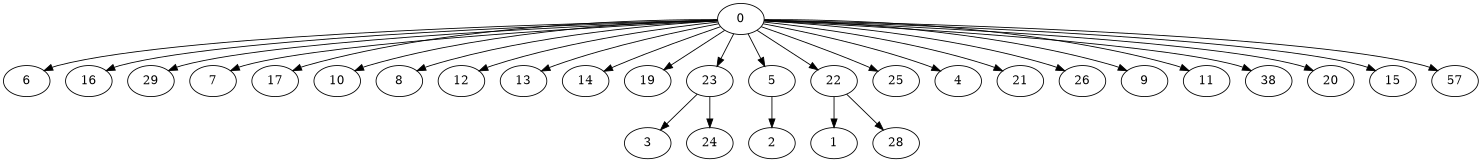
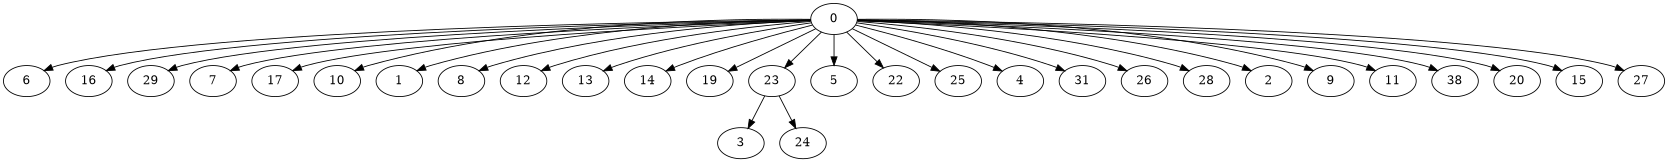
node "21": label "21" -> "31"
node "57": label "57" -> "27"
edge "5" -> "2": now "0" -> "2"
edge "22" -> "1": now "0" -> "1"
edge "22" -> "28": now "0" -> "28"
